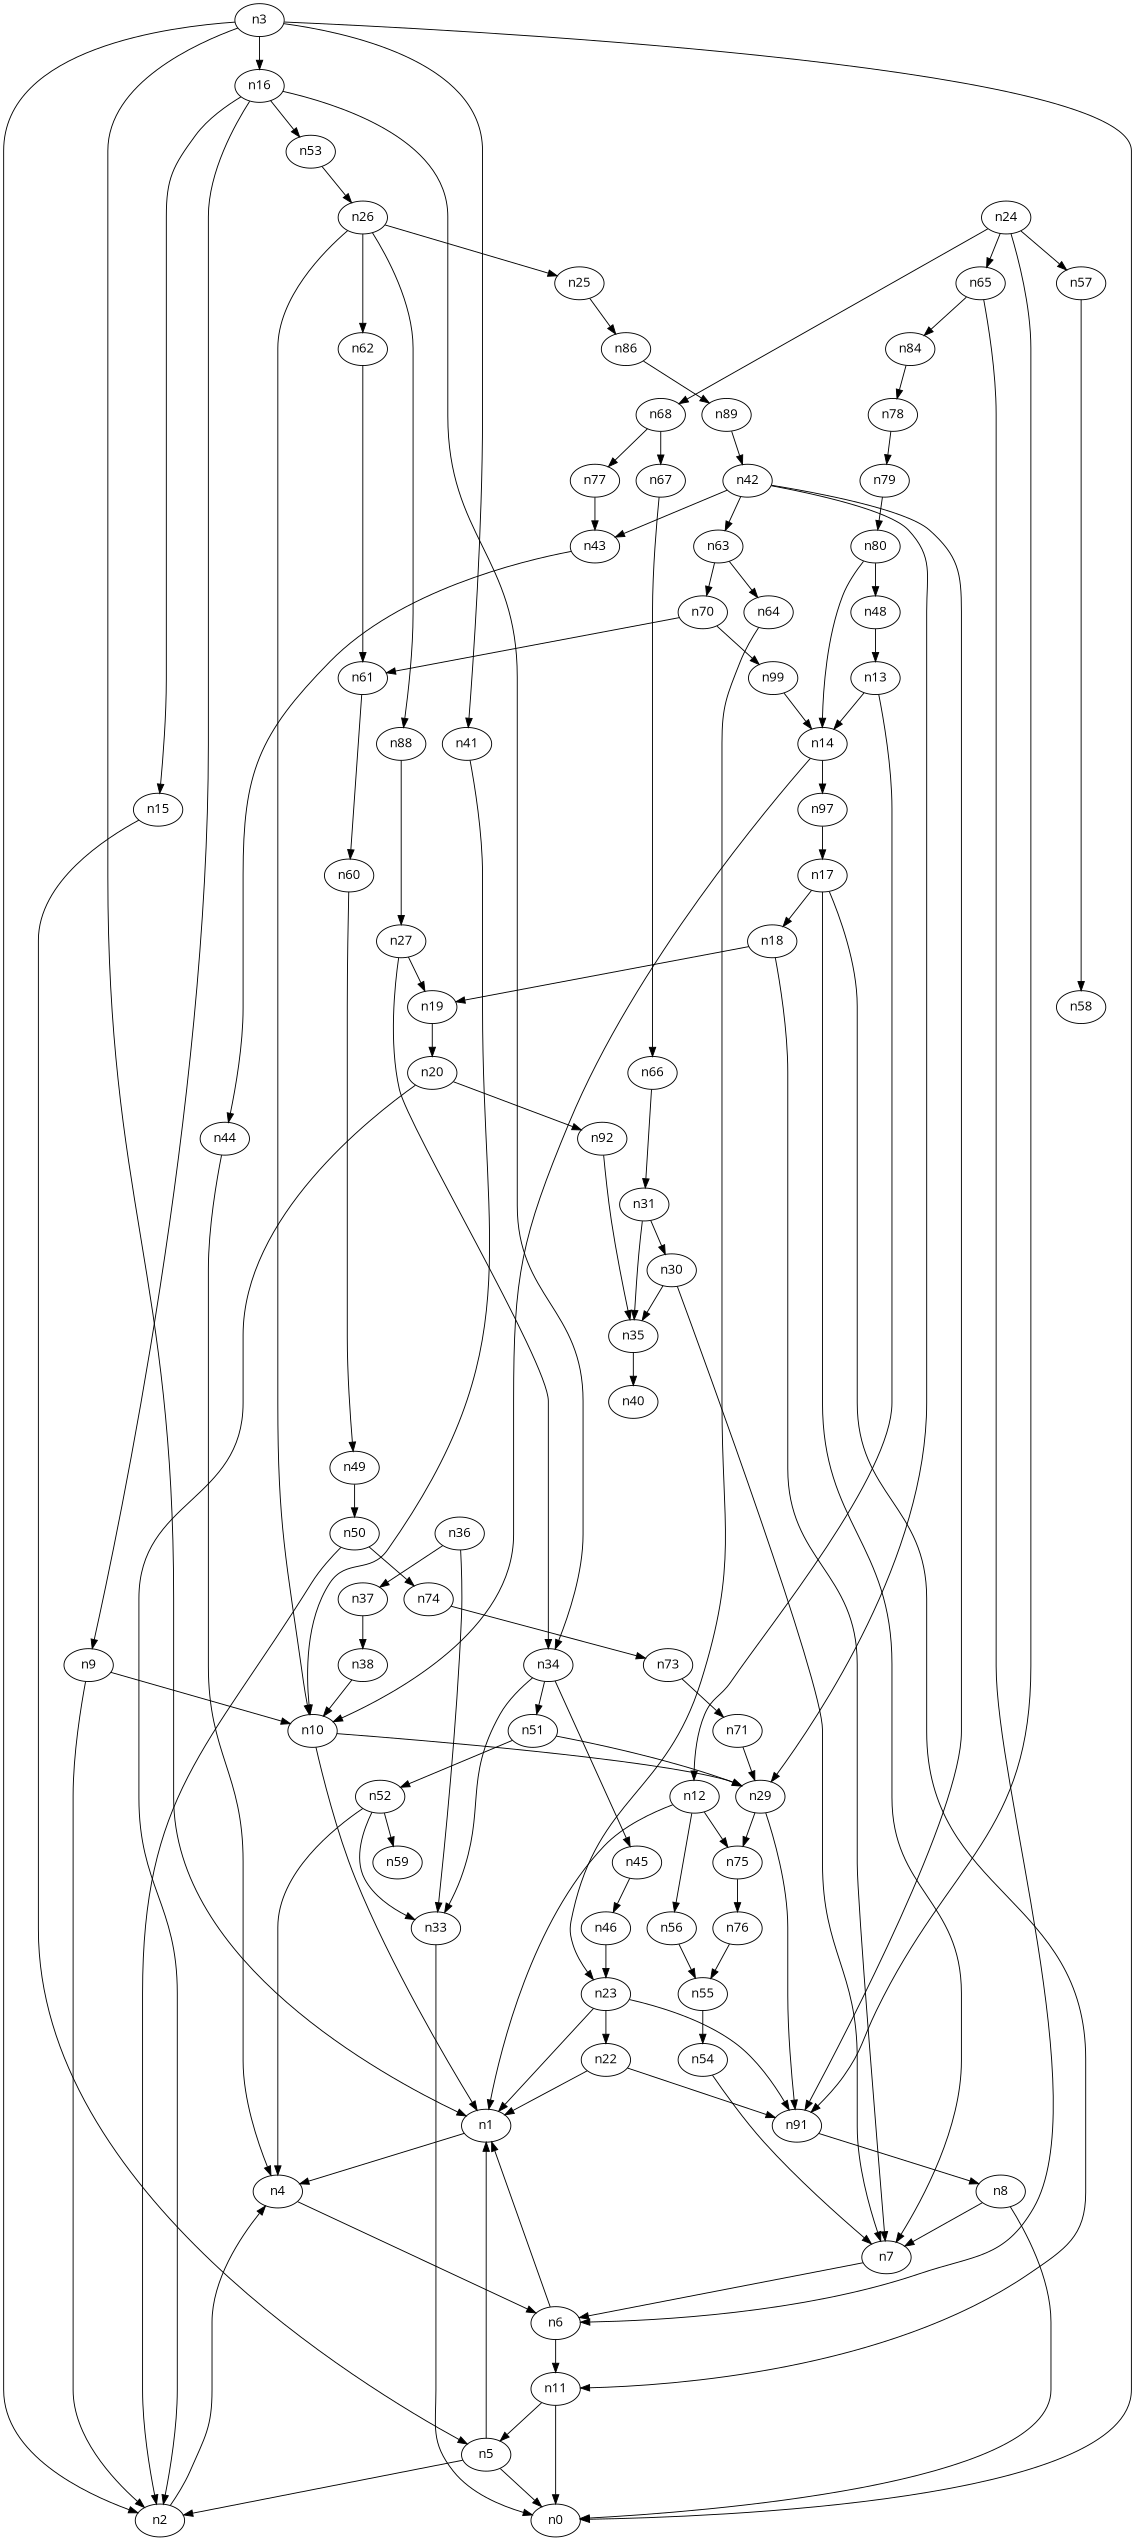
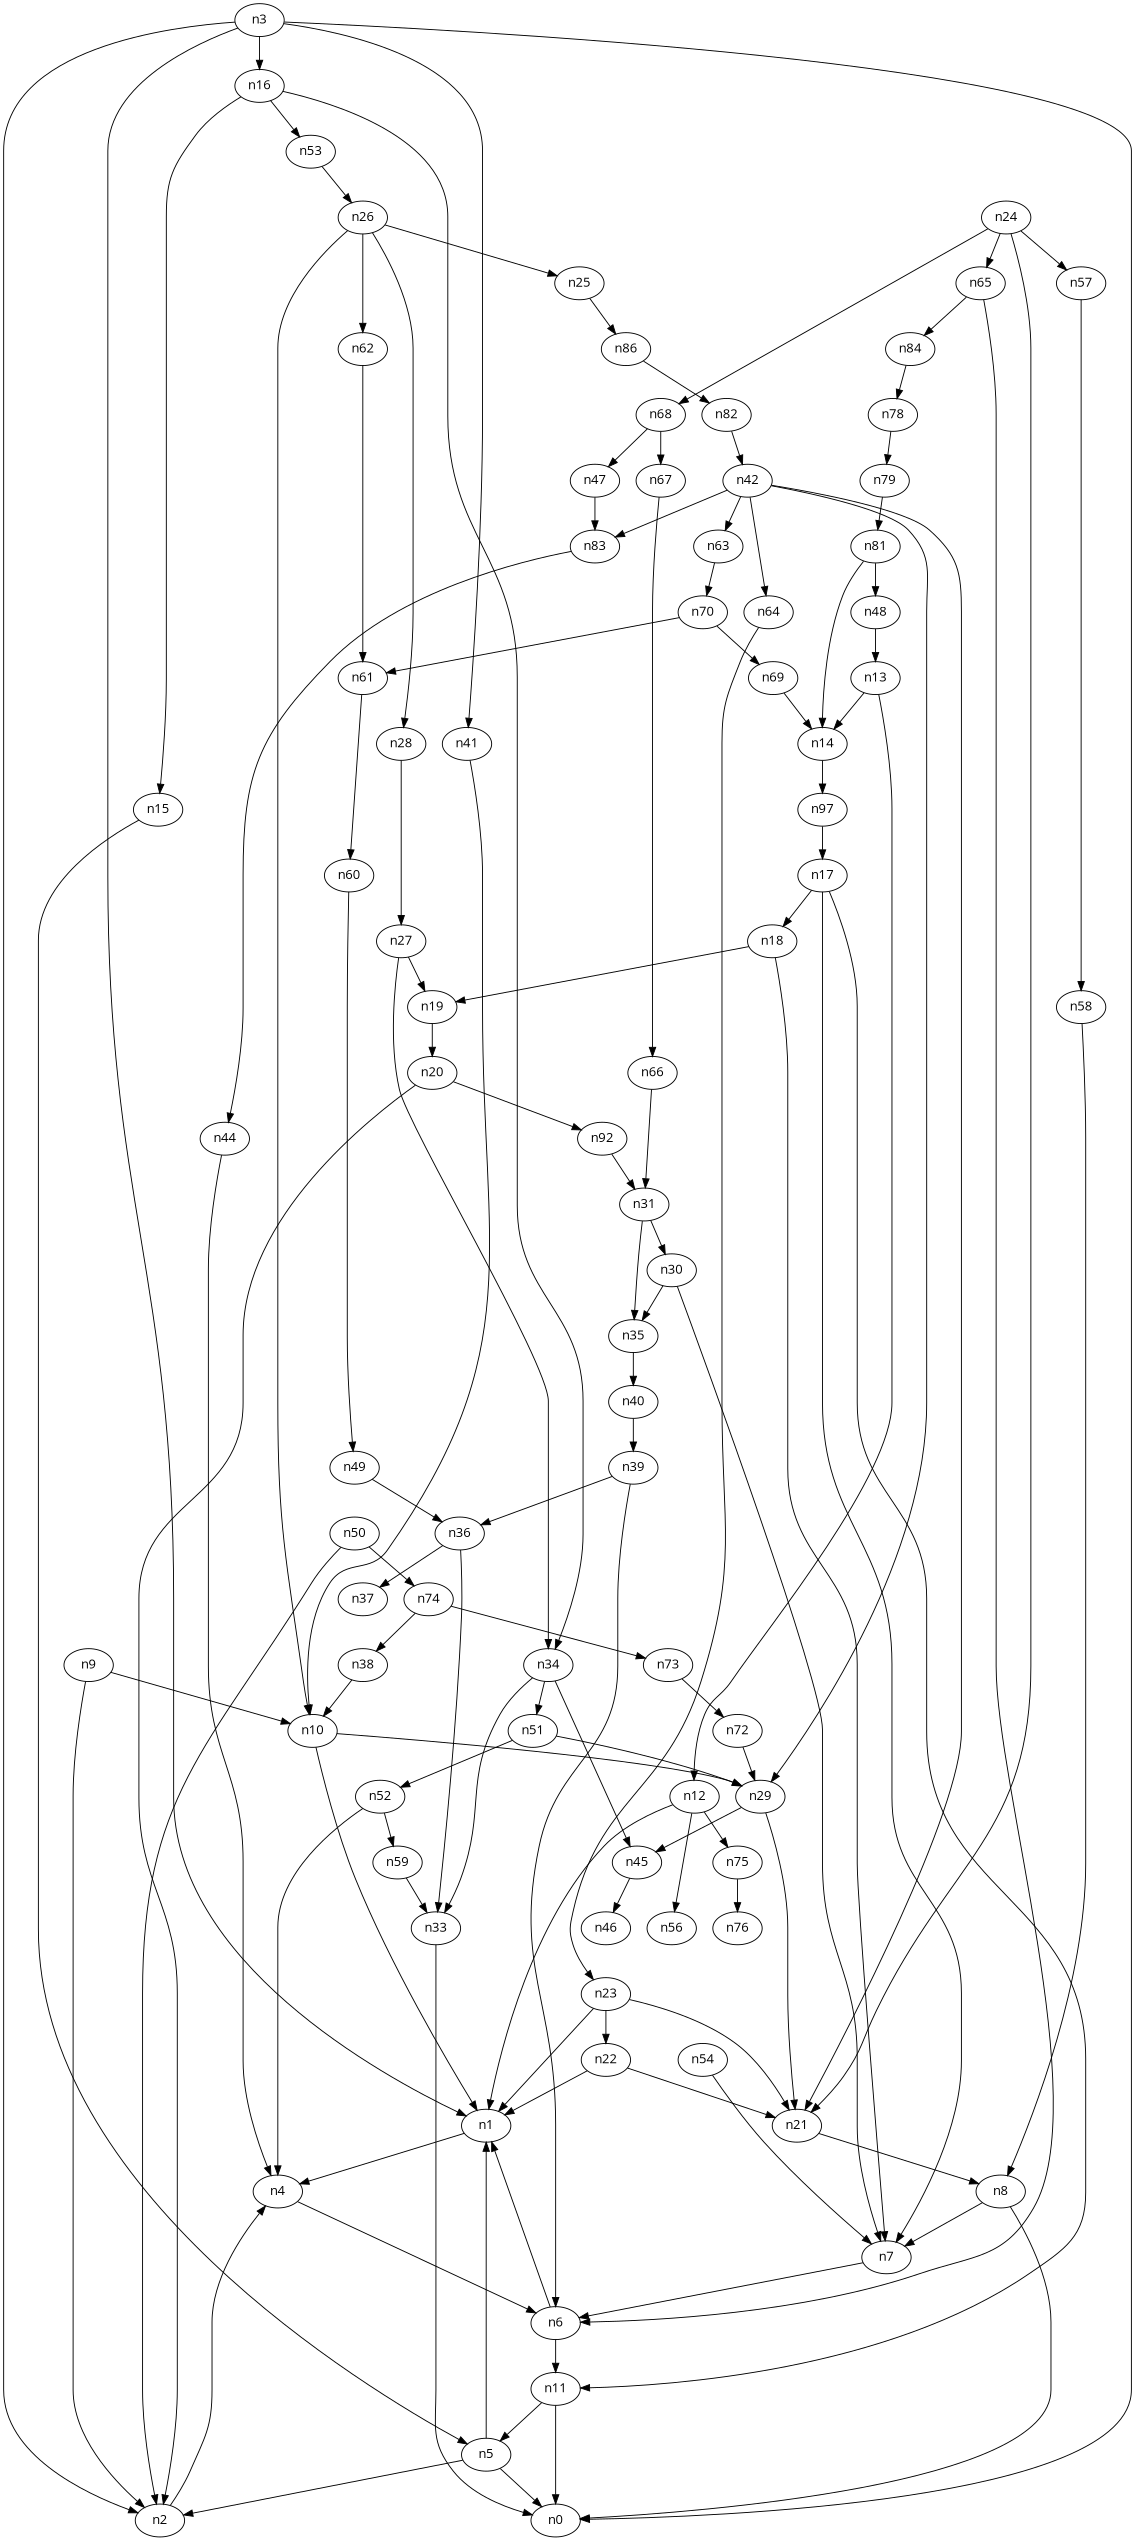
node "n89": label "n89" -> "n82"
node "n77": label "n77" -> "n47"
node "n43": label "n43" -> "n83"
node "n80": label "n80" -> "n81"
edge "n63" -> "n64": now "n42" -> "n64"
node "n99": label "n99" -> "n69"
node "n88": label "n88" -> "n28"
edge "n16" -> "n9": removed
edge "n92" -> "n35": now "n92" -> "n31"
edge "n14" -> "n10": removed
node "n39": added
edge "n49" -> "n50": now "n49" -> "n36"
edge "n58" -> "n8": added
edge "n37" -> "n38": now "n74" -> "n38"
node "n71": label "n71" -> "n72"
edge "n29" -> "n75": now "n29" -> "n45"
edge "n52" -> "n33": now "n59" -> "n33"
edge "n46" -> "n23": removed
node "n55": removed
node "n91": label "n91" -> "n21"
